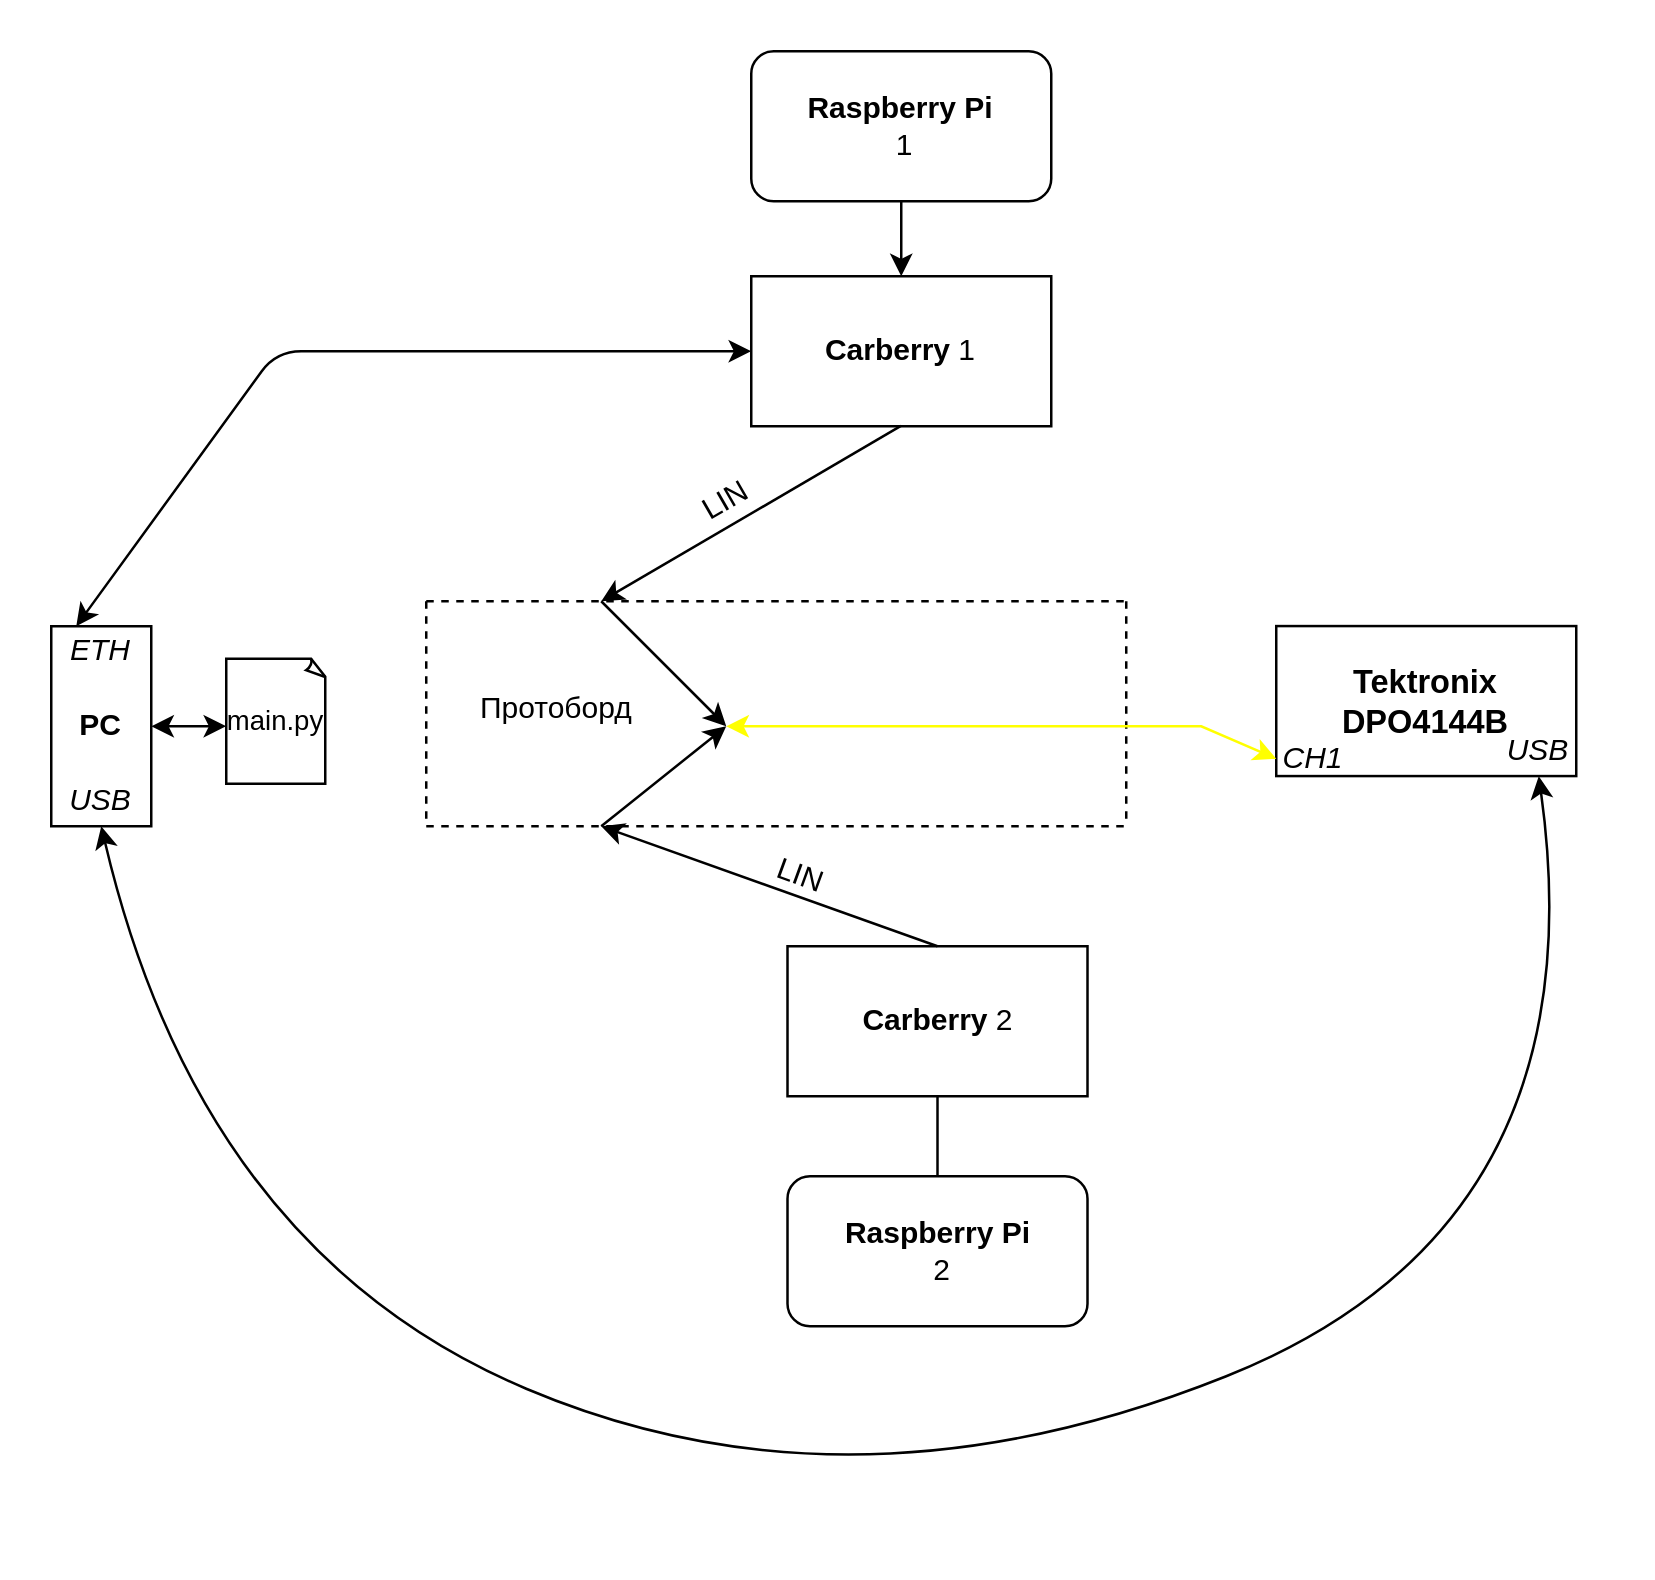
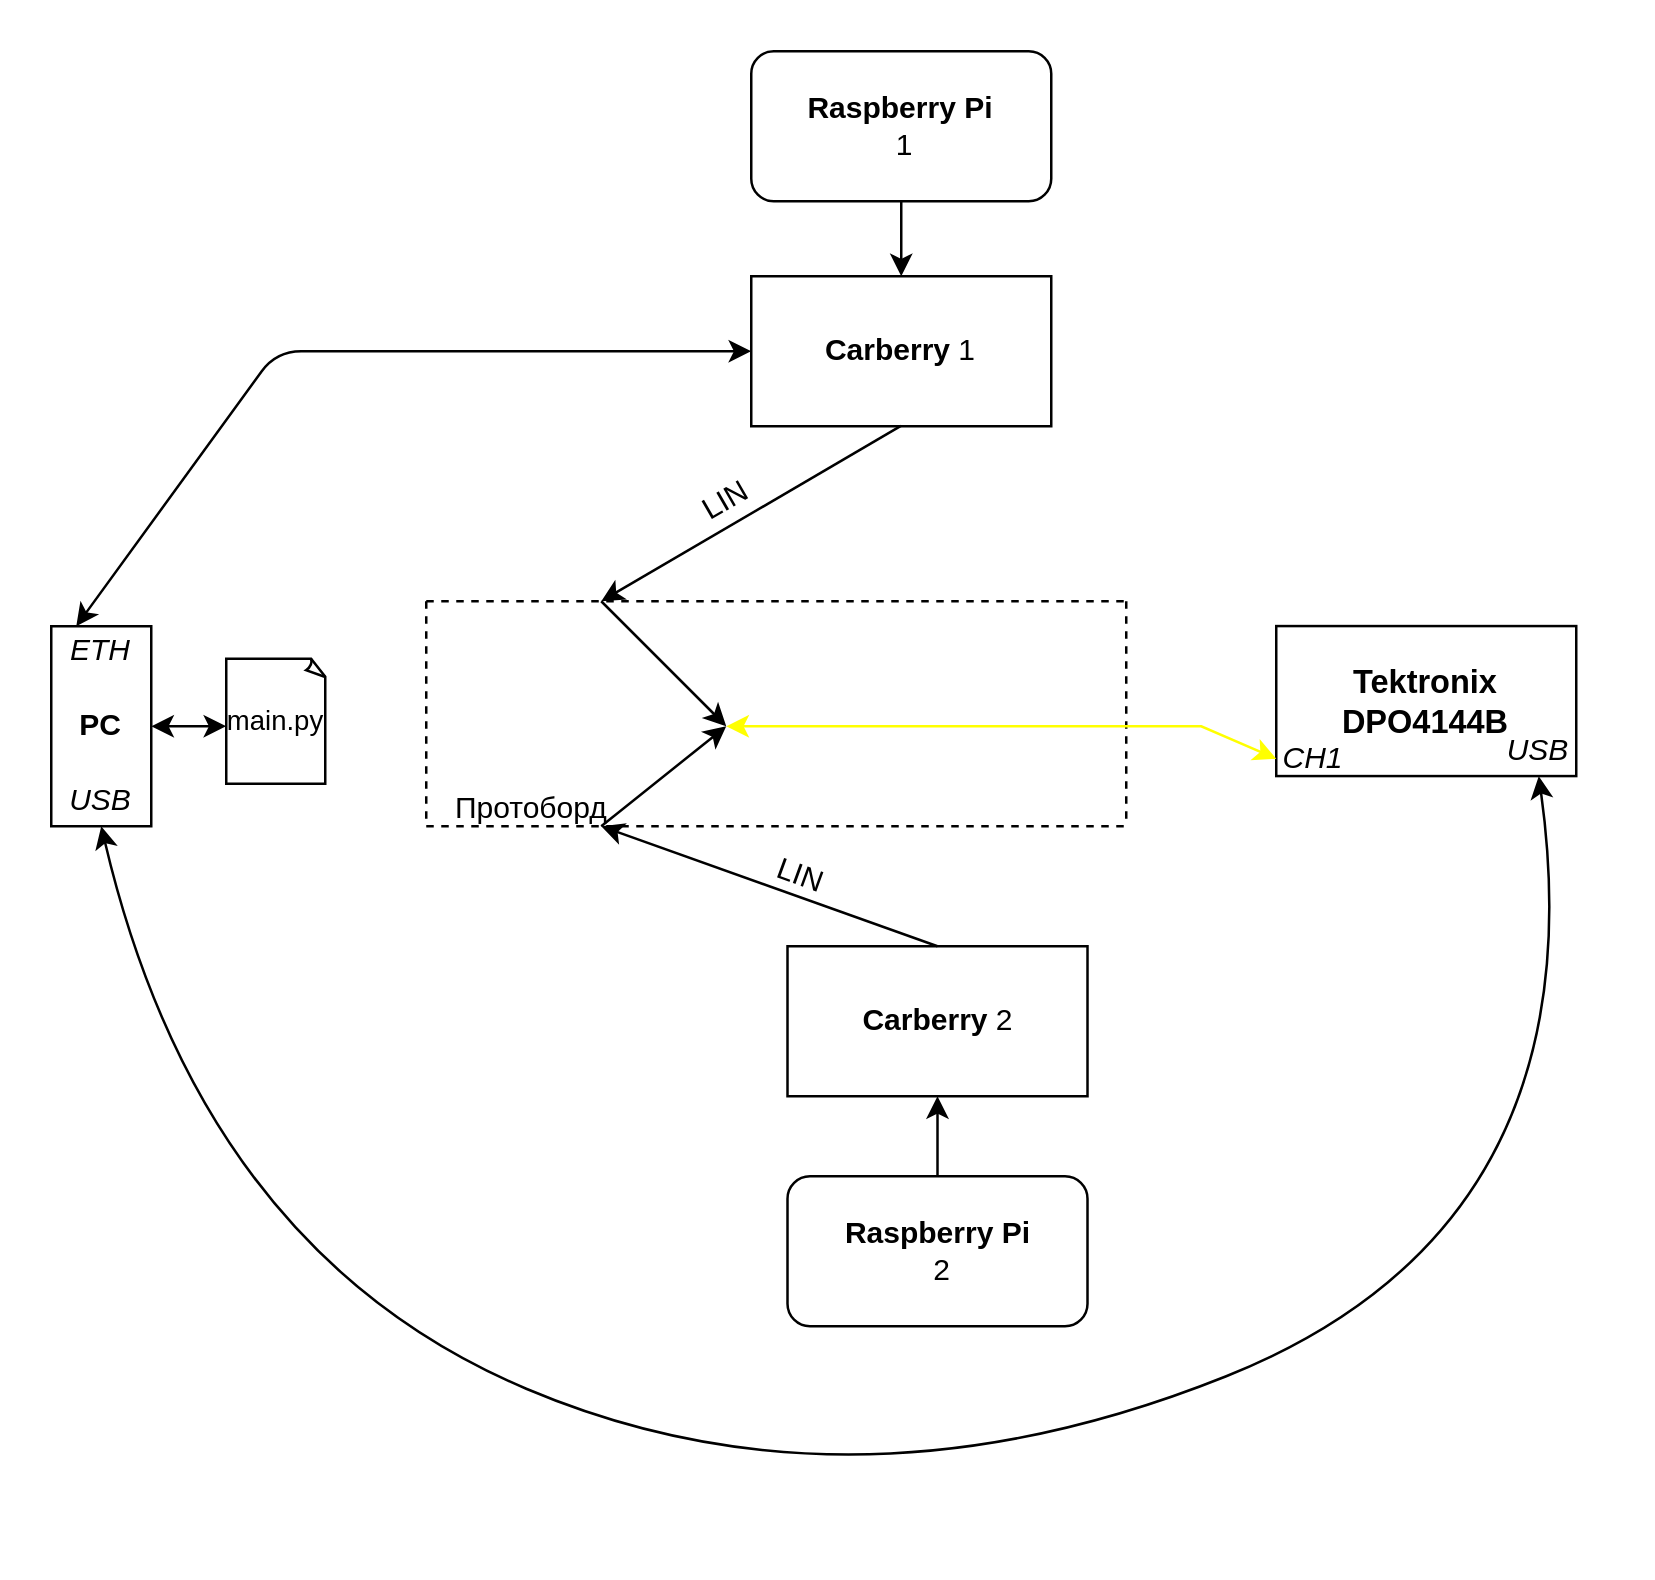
node "Протоборд": moved (576, 709) -> (551, 809)
edge "Carberry 2" -- "Raspberry Pi 2": arrowhead none -> classic
